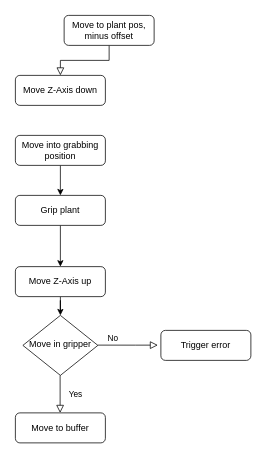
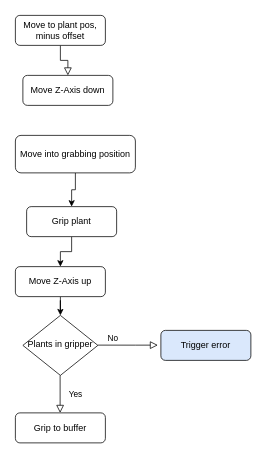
node "Move to plant pos, minus offset": moved (109, 30) -> (60, 30)
node "Move Z-Axis down": moved (60, 90) -> (68, 90)
node "Move into grabbing position": size 90x30 -> 120x38
node "Grip plant": moved (60, 210) -> (72, 222)
node "Move in gripper": label "Move in gripper" -> "Plants in gripper"
node "Trigger error": fillcolor #ffffff -> #dae8fc
node "Move to buffer": label "Move to buffer" -> "Grip to buffer"
